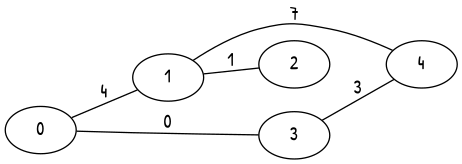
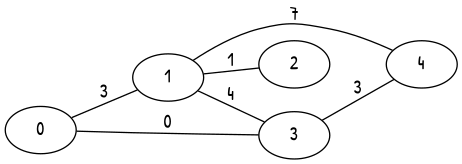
edge "1" -- "0": label "4" -> "3"
edge "1" -- "3": added, label "4"
